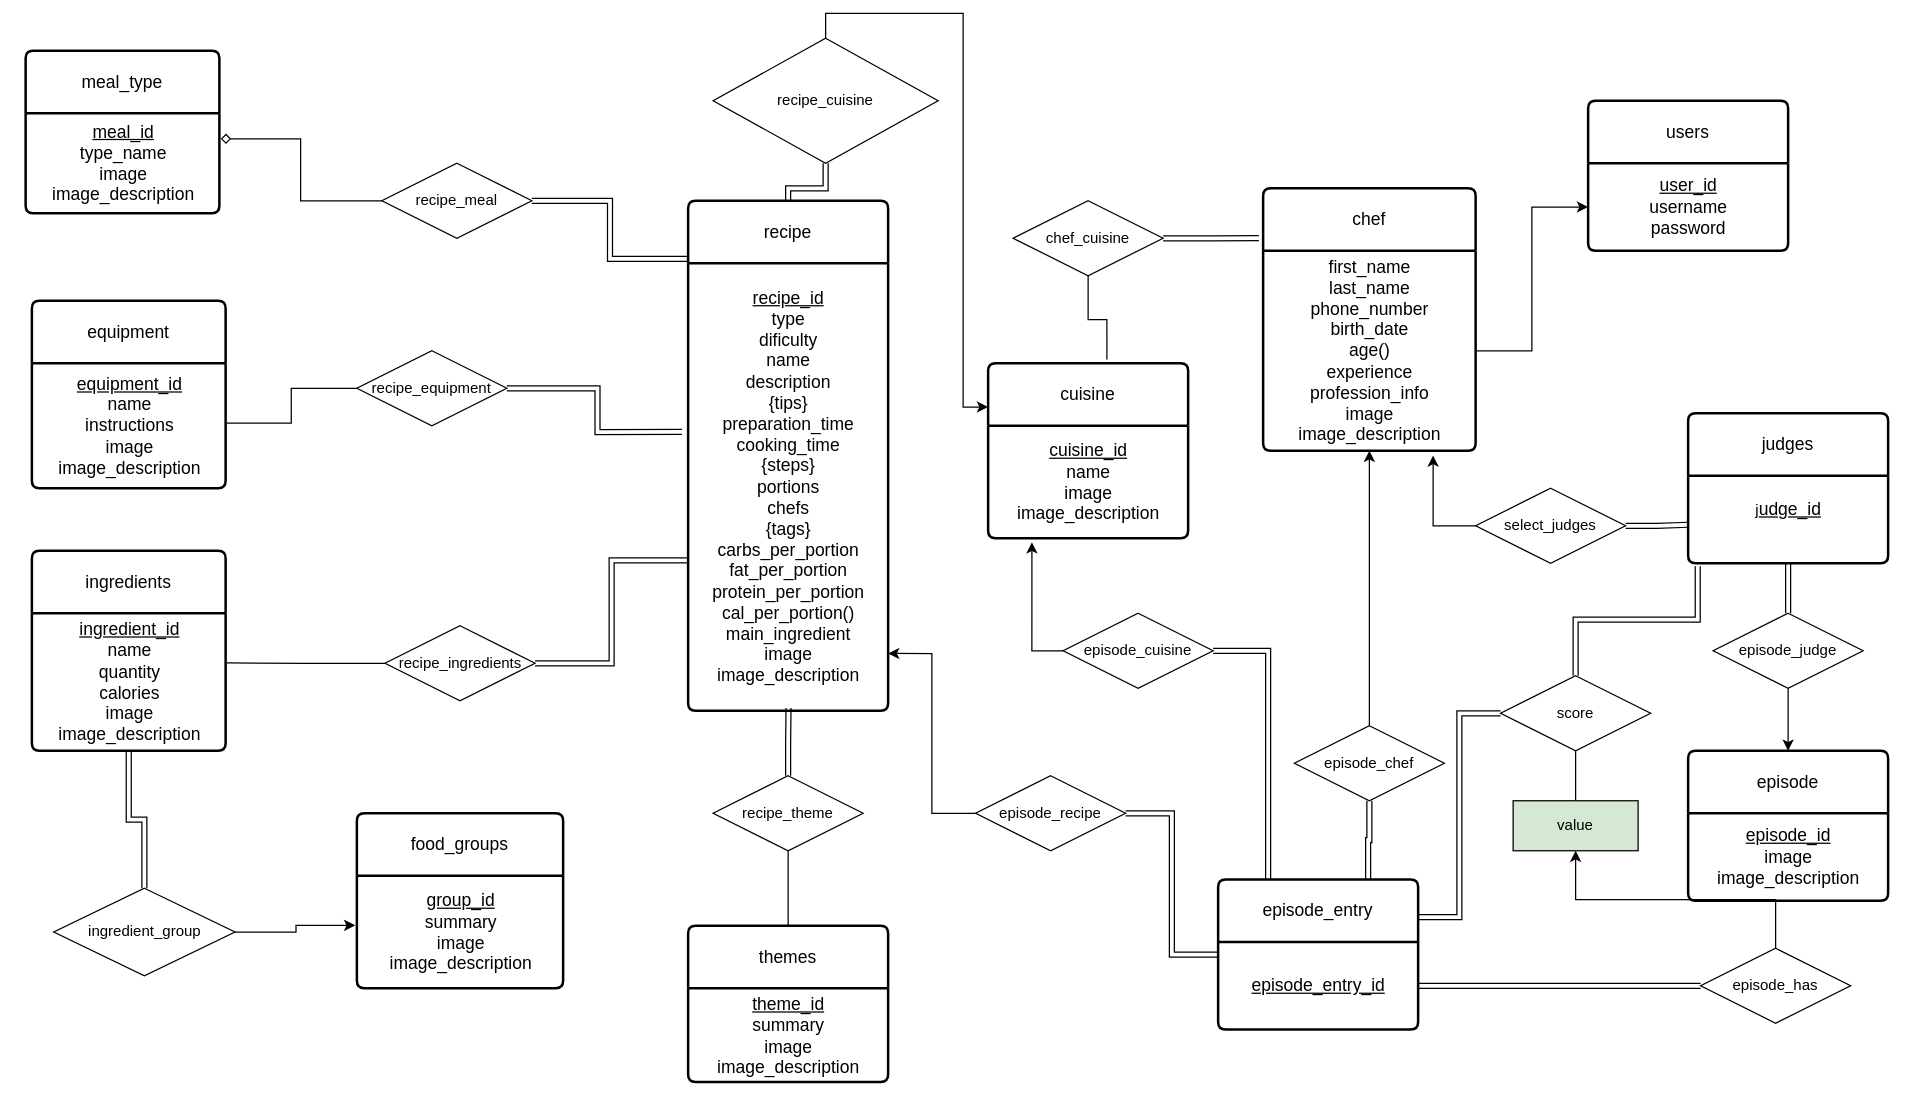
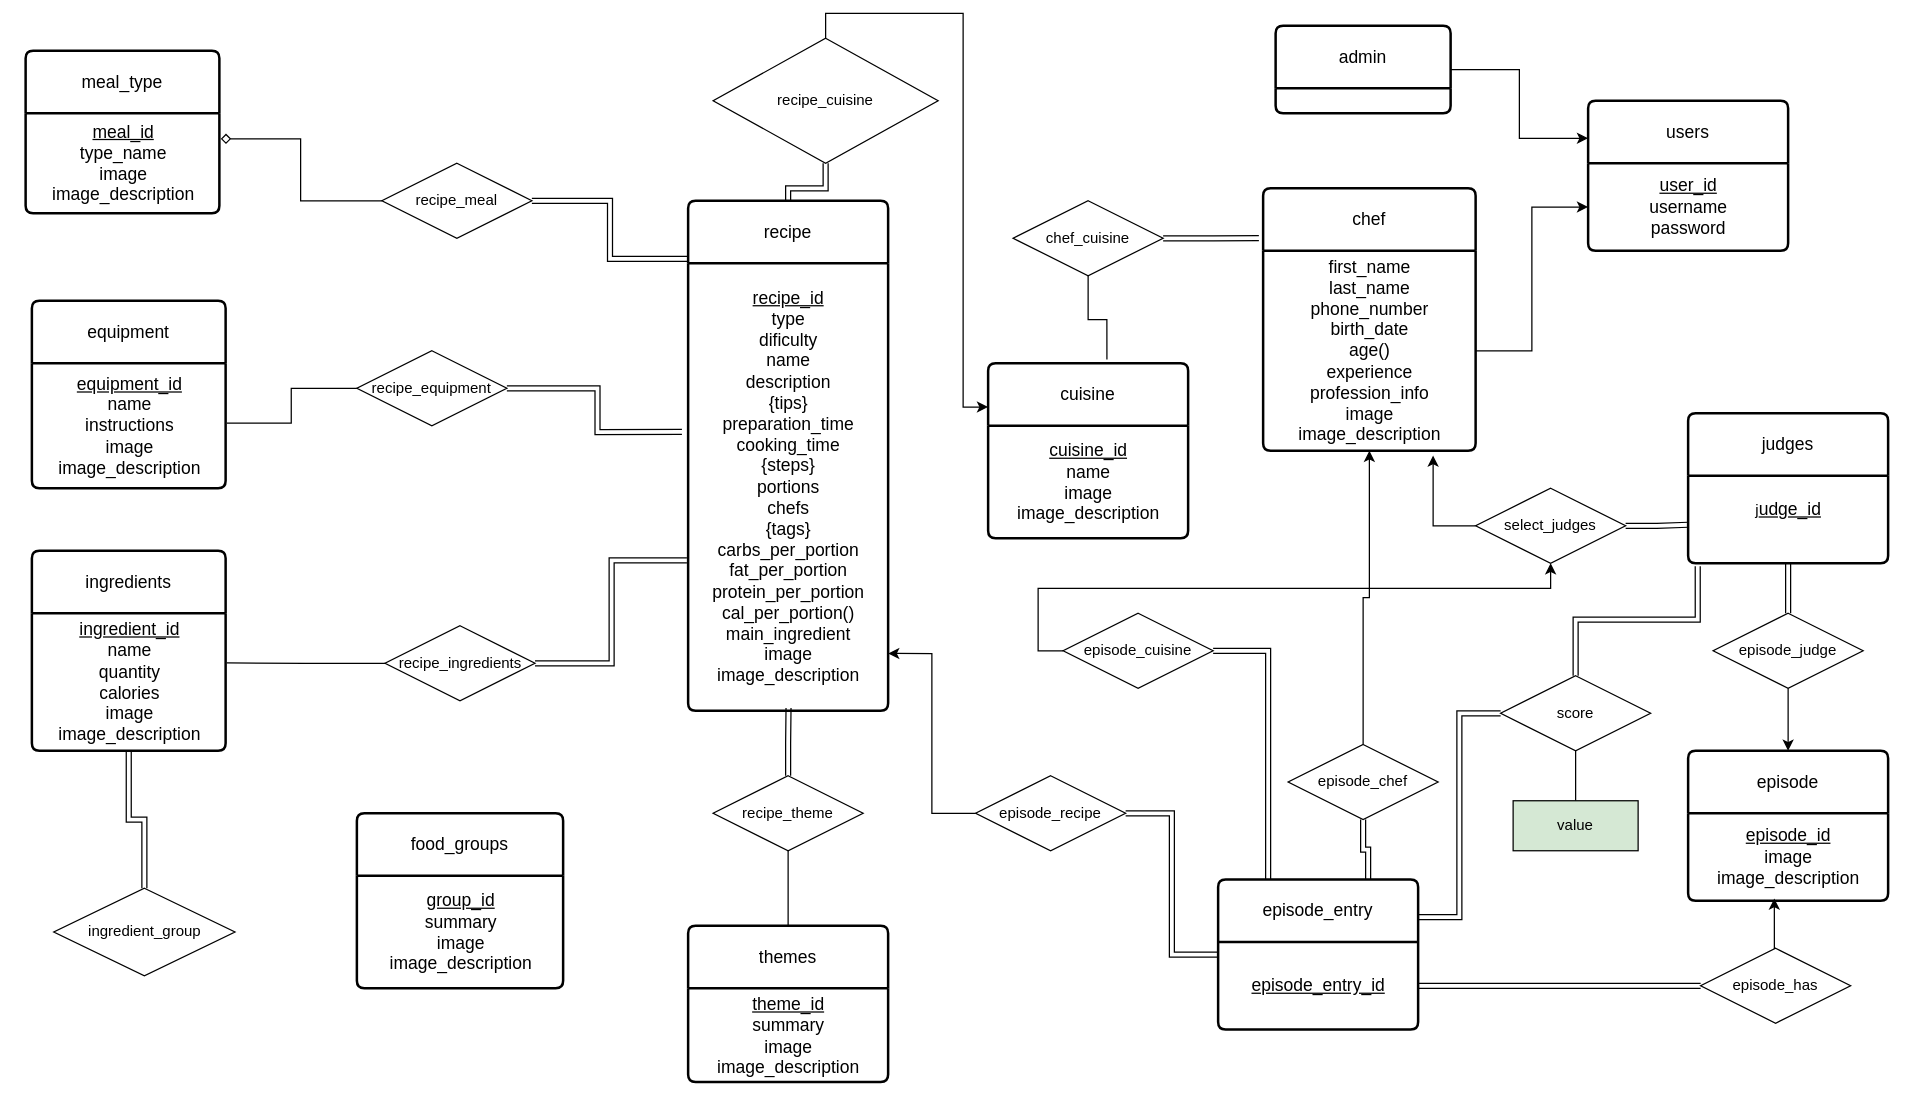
node "admin": added
edge "admin" -> "users": added
edge "episode_cuisine" -> "cuisine_id name image image_description": now "episode_cuisine" -> "select_judges"
node "episode_chef": moved (1369, 763) -> (1363, 782)
edge "episode_has" -> "value": now "episode_has" -> "episode_id image image_description"
edge "ingredient_group" -> "group_id summary image image_description": removed
